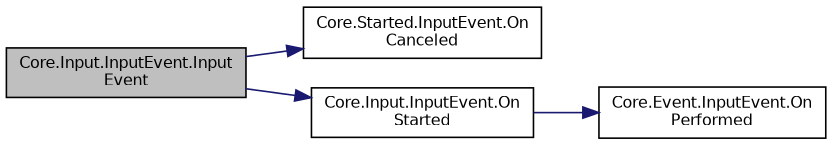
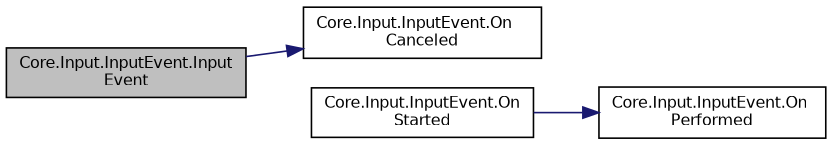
node "Core.Started.InputEvent.On Canceled": label "Core.Started.InputEvent.On Canceled" -> "Core.Input.InputEvent.On Canceled"
edge "Core.Input.InputEvent.Input Event" -> "Core.Input.InputEvent.On Started": removed
node "Core.Event.InputEvent.On Performed": label "Core.Event.InputEvent.On Performed" -> "Core.Input.InputEvent.On Performed"
